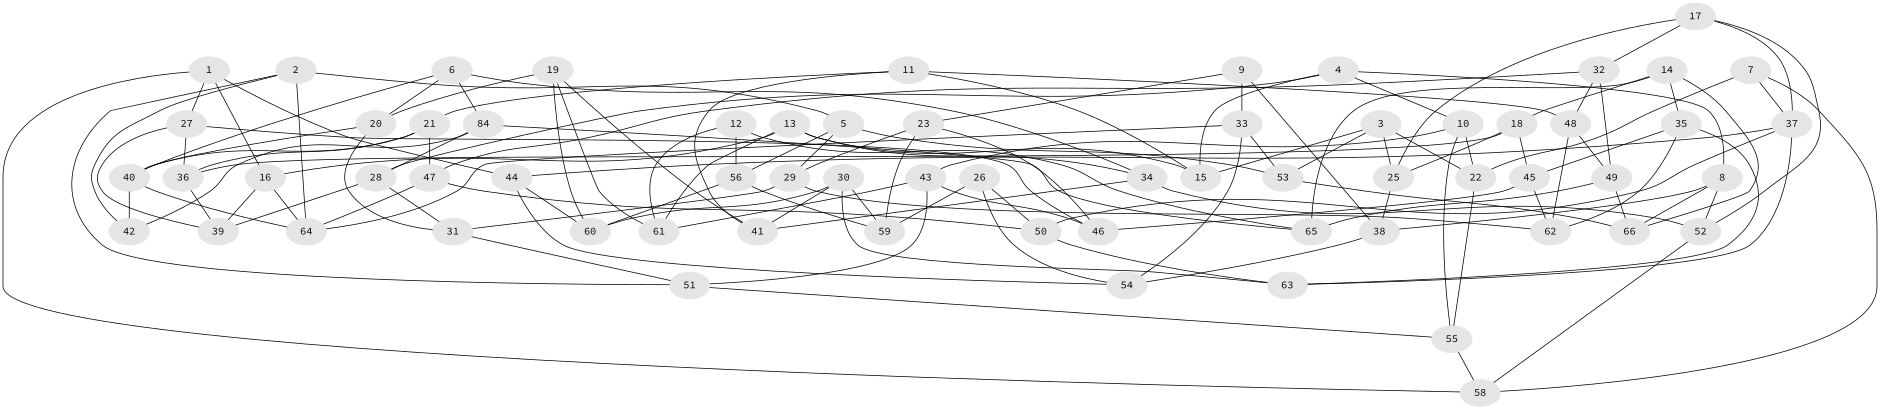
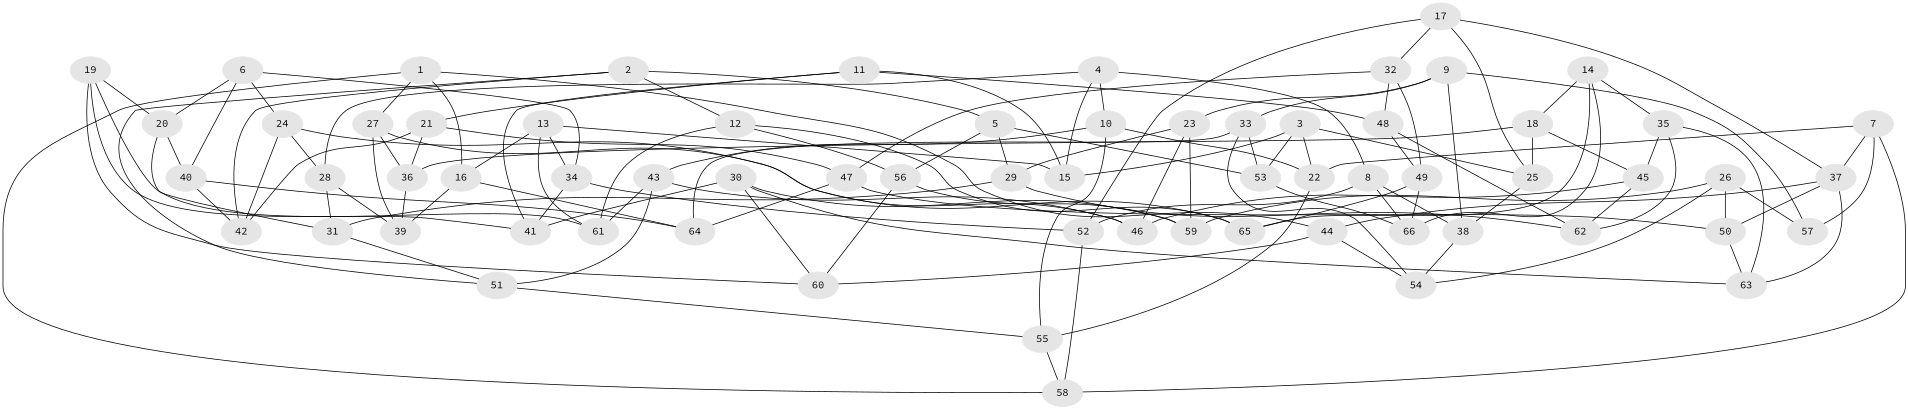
node "84": label "84" -> "24"
edge "2" -- "64": now "2" -- "12"
edge "21" -- "40": now "21" -- "42"
node "57": added
